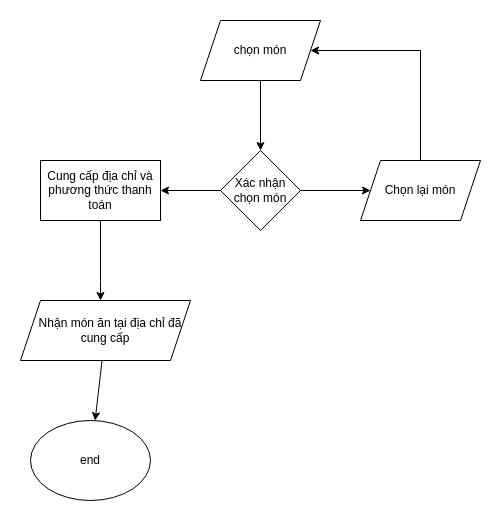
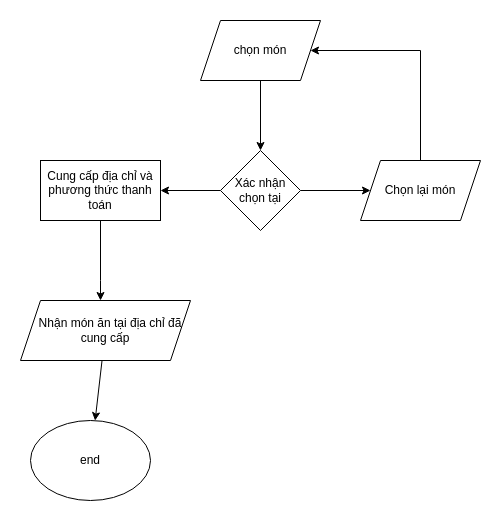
node "Xác nhận chọn món": label "Xác nhận chọn món" -> "Xác nhận chọn tại"
